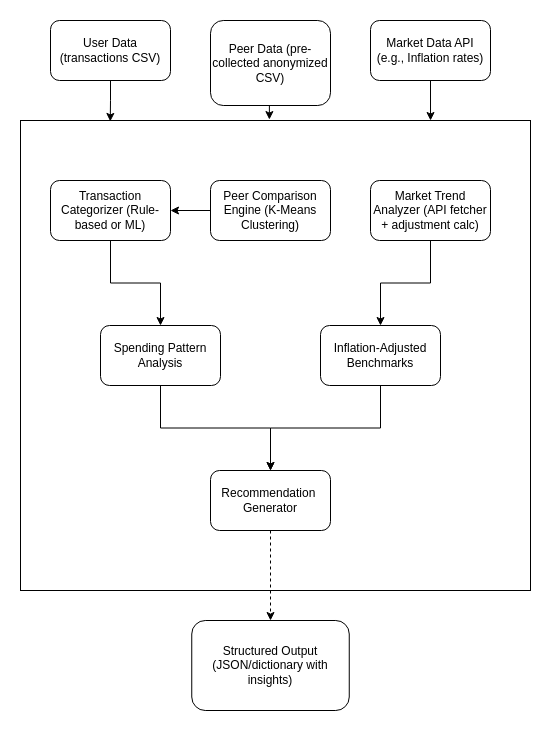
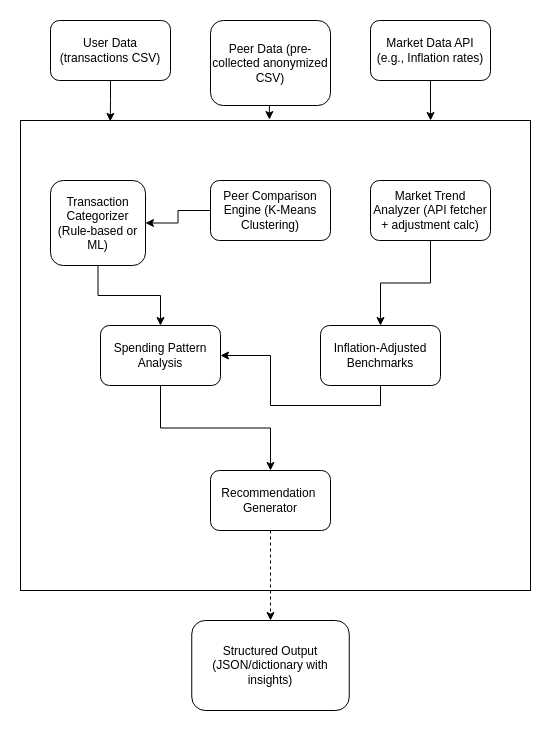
node "Transaction Categorizer (Rule-based or ML)": size 120x60 -> 95x85
edge "Inflation-Adjusted Benchmarks" -> "Recommendation Generator": now "Inflation-Adjusted Benchmarks" -> "Spending Pattern Analysis"
